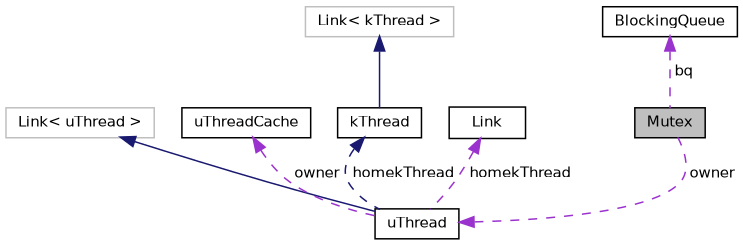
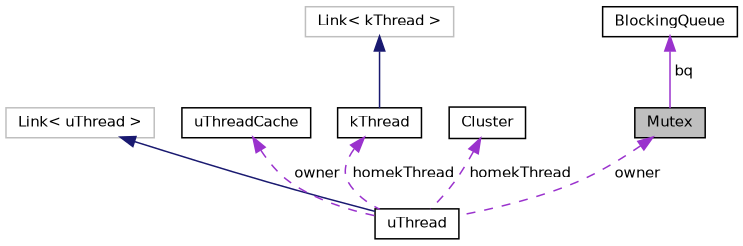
edge "Mutex" -> "BlockingQueue": style dashed -> solid
node "Link": label "Link" -> "Cluster"
edge "uThread" -> "kThread": color midnightblue -> darkorchid3
edge "Mutex" -> "uThread": reversed
